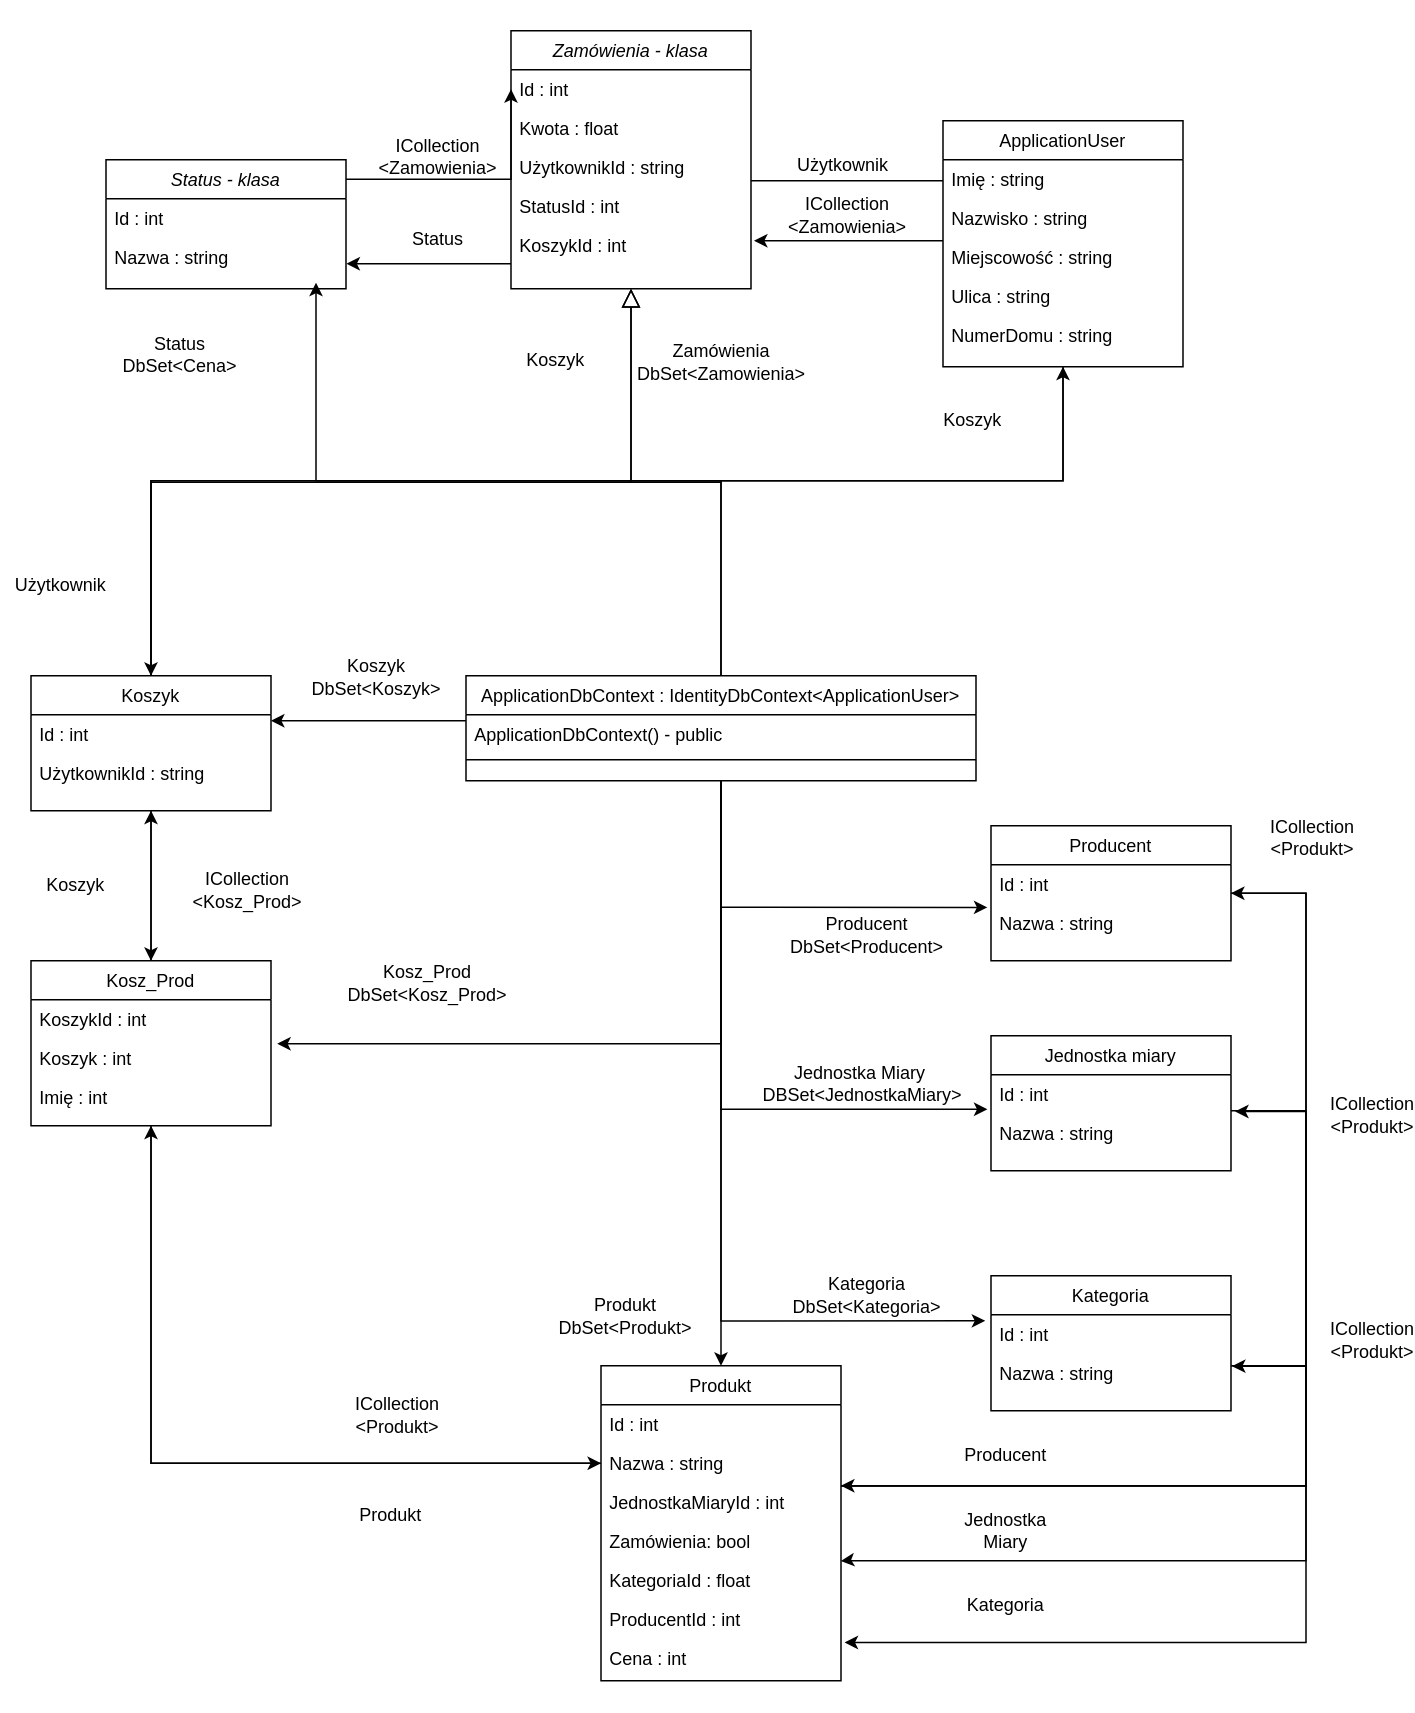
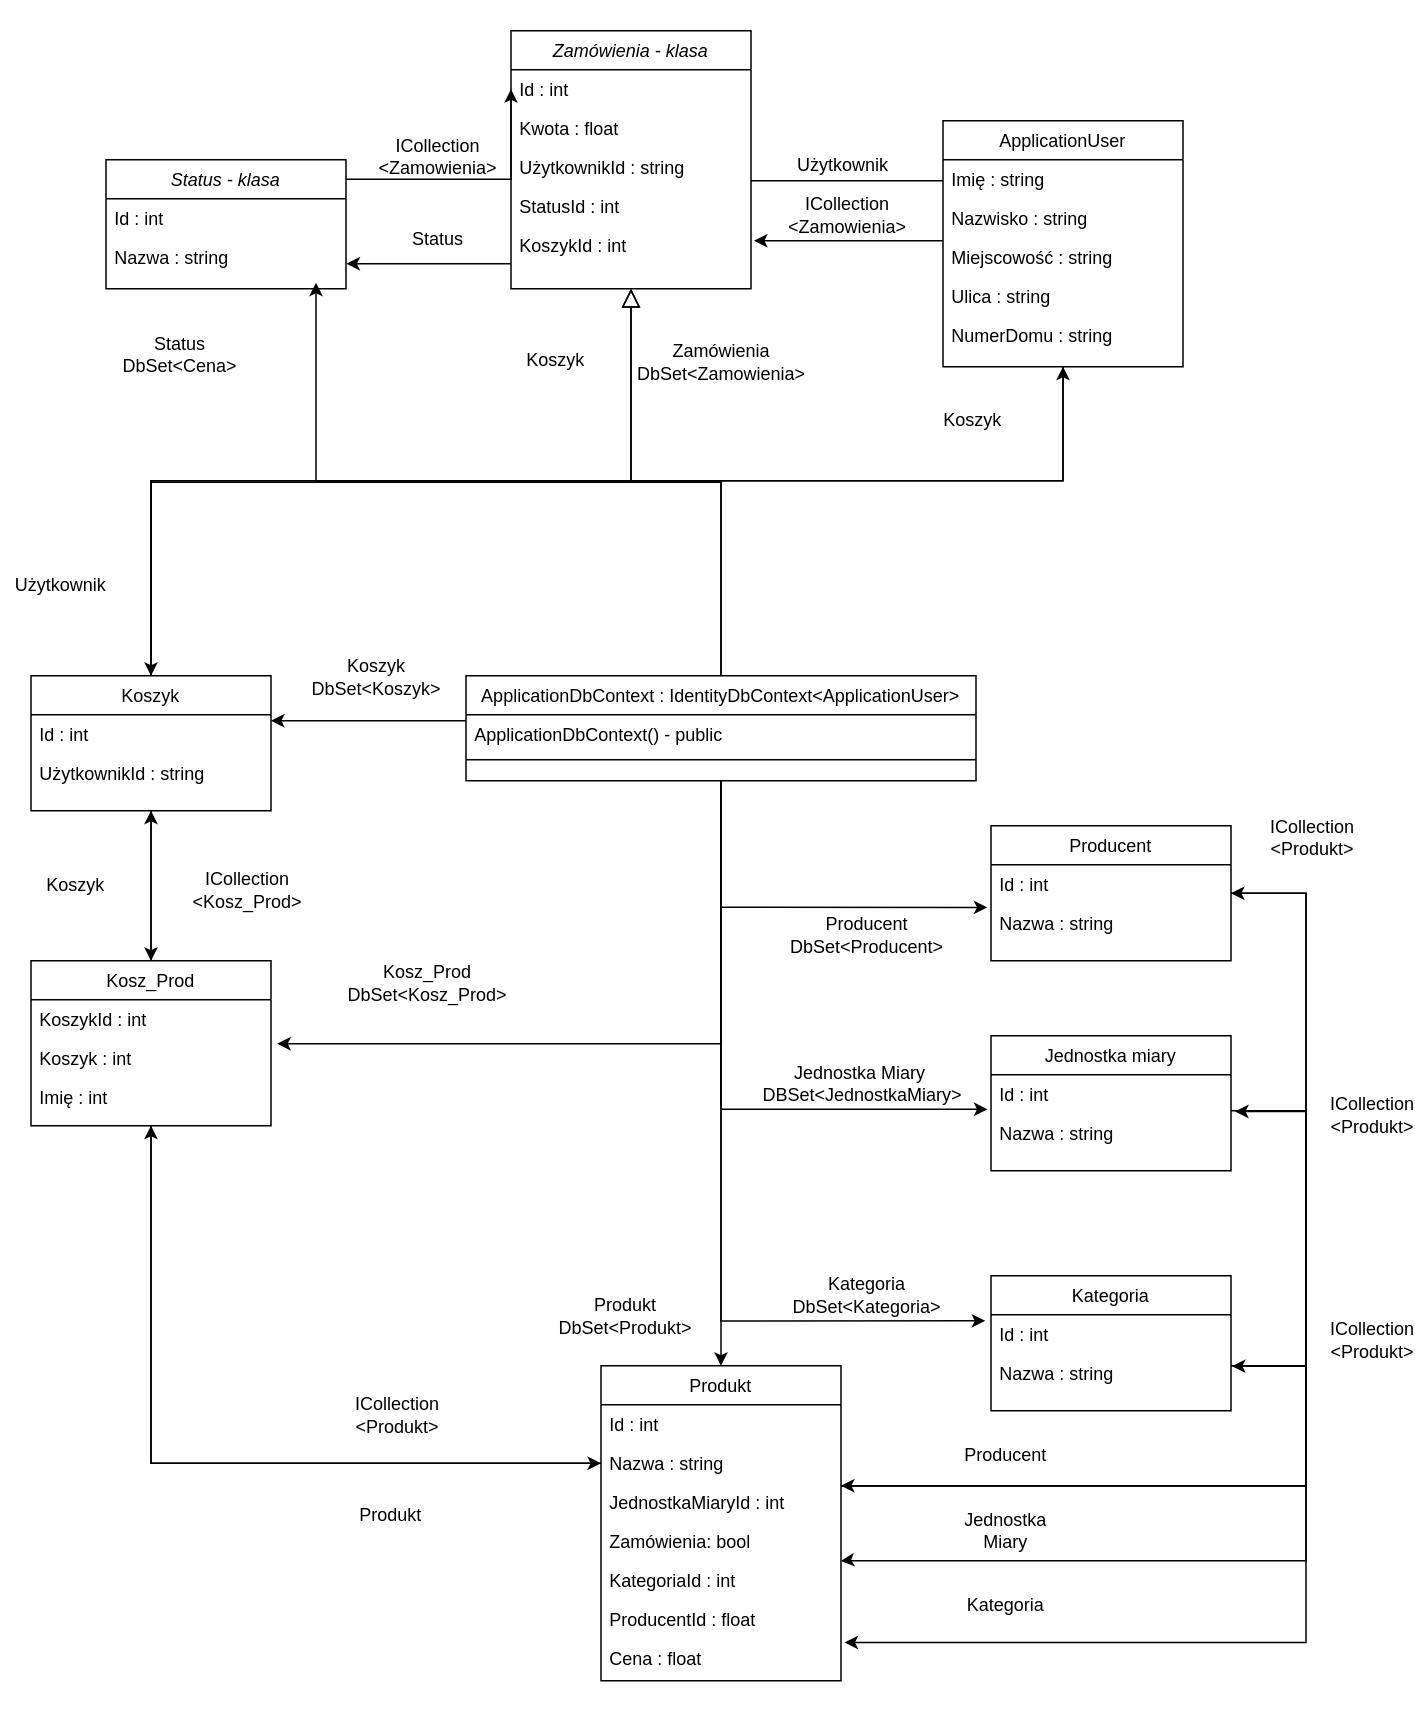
node "KategoriaId : float": label "KategoriaId : float" -> "KategoriaId : int"
node "ProducentId : int": label "ProducentId : int" -> "ProducentId : float"
node "Cena : int": label "Cena : int" -> "Cena : float"
